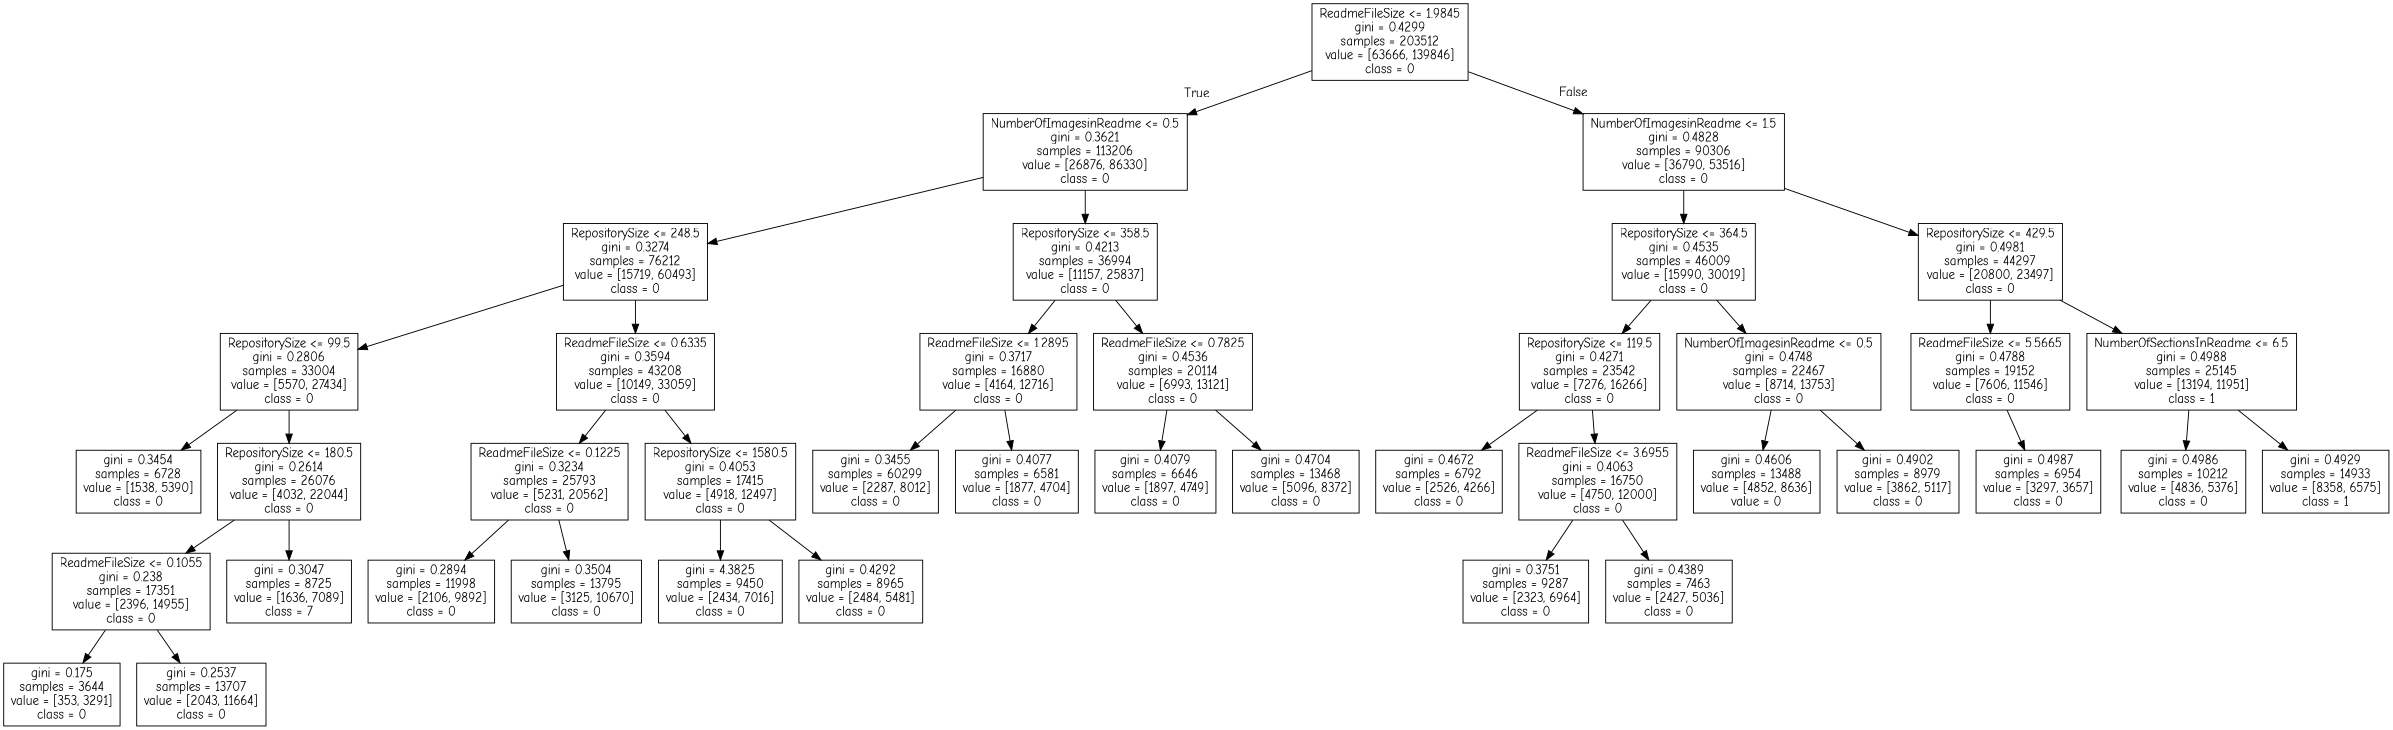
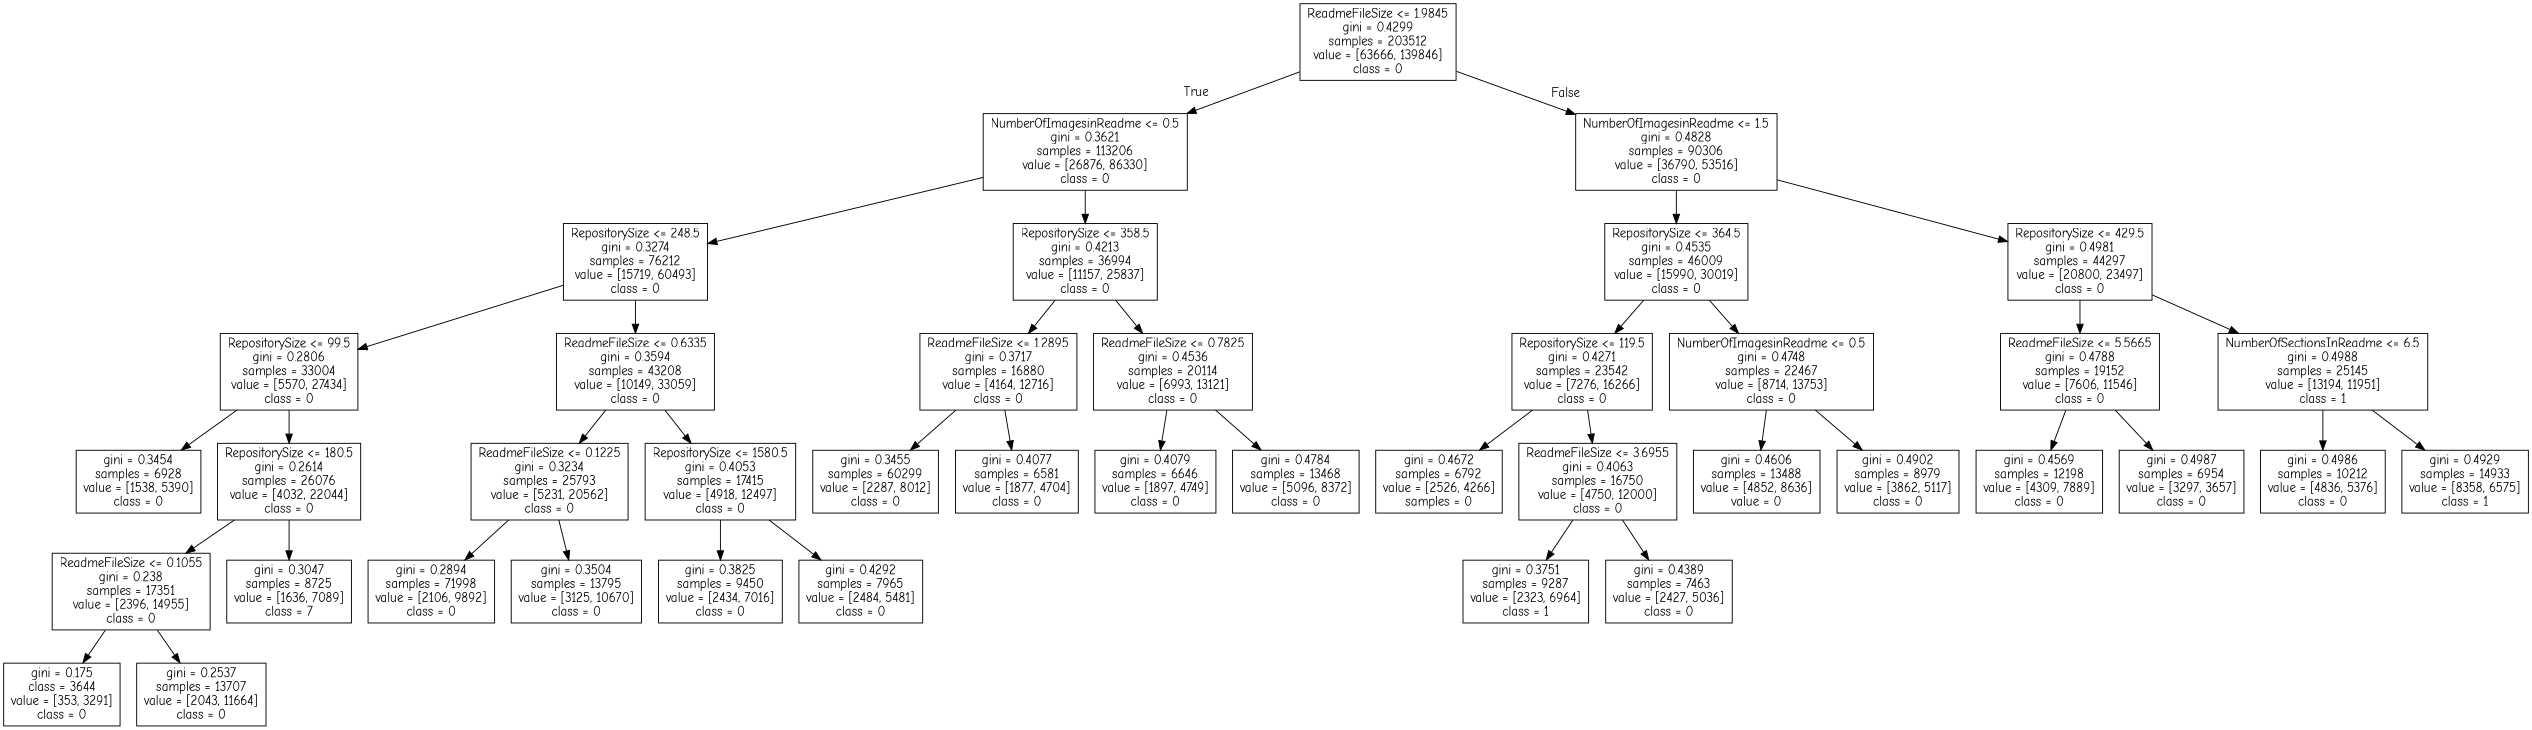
node "gini = 0.3454 samples = 6728 value = [1538, 5390] class = 0": label "gini = 0.3454 samples = 6728 value = [1538, 5390] class = 0" -> "gini = 0.3454 samples = 6928 value = [1538, 5390] class = 0"
node "gini = 0.4704 samples = 13468 value = [5096, 8372] class = 0": label "gini = 0.4704 samples = 13468 value = [5096, 8372] class = 0" -> "gini = 0.4784 samples = 13468 value = [5096, 8372] class = 0"
node "gini = 0.4672 samples = 6792 value = [2526, 4266] class = 0": label "gini = 0.4672 samples = 6792 value = [2526, 4266] class = 0" -> "gini = 0.4672 samples = 6792 value = [2526, 4266] samples = 0"
node "gini = 0.4569 samples = 12198 value = [4309, 7889] class = 0": added
node "gini = 0.2894 samples = 11998 value = [2106, 9892] class = 0": label "gini = 0.2894 samples = 11998 value = [2106, 9892] class = 0" -> "gini = 0.2894 samples = 71998 value = [2106, 9892] class = 0"
node "gini = 4.3825 samples = 9450 value = [2434, 7016] class = 0": label "gini = 4.3825 samples = 9450 value = [2434, 7016] class = 0" -> "gini = 0.3825 samples = 9450 value = [2434, 7016] class = 0"
node "gini = 0.4292 samples = 8965 value = [2484, 5481] class = 0": label "gini = 0.4292 samples = 8965 value = [2484, 5481] class = 0" -> "gini = 0.4292 samples = 7965 value = [2484, 5481] class = 0"
node "gini = 0.3751 samples = 9287 value = [2323, 6964] class = 0": label "gini = 0.3751 samples = 9287 value = [2323, 6964] class = 0" -> "gini = 0.3751 samples = 9287 value = [2323, 6964] class = 1"
node "gini = 0.175 samples = 3644 value = [353, 3291] class = 0": label "gini = 0.175 samples = 3644 value = [353, 3291] class = 0" -> "gini = 0.175 class = 3644 value = [353, 3291] class = 0"
